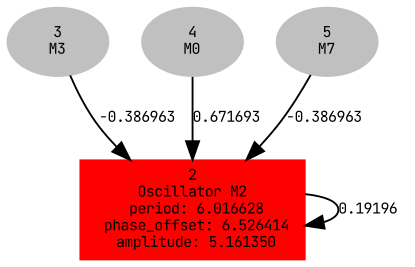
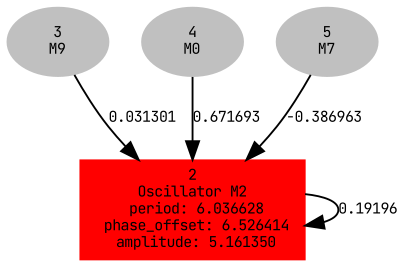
node "3": text "M3" -> "M9"
edge "3" -> "2": label "-0.386963 " -> "0.031301 "
node "2": text "period: 6.016628" -> "period: 6.036628"
